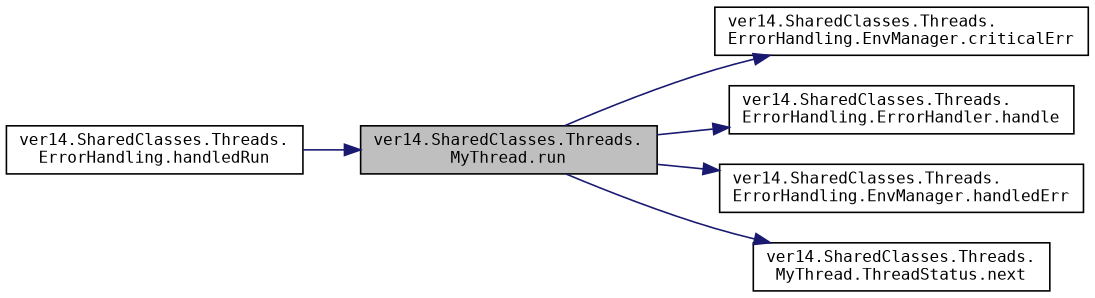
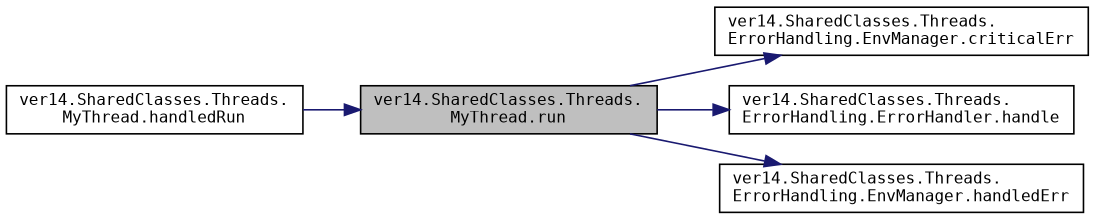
node "ver14.SharedClasses.Threads. ErrorHandling.handledRun": label "ver14.SharedClasses.Threads. ErrorHandling.handledRun" -> "ver14.SharedClasses.Threads. MyThread.handledRun"
node "ver14.SharedClasses.Threads. MyThread.ThreadStatus.next": removed
